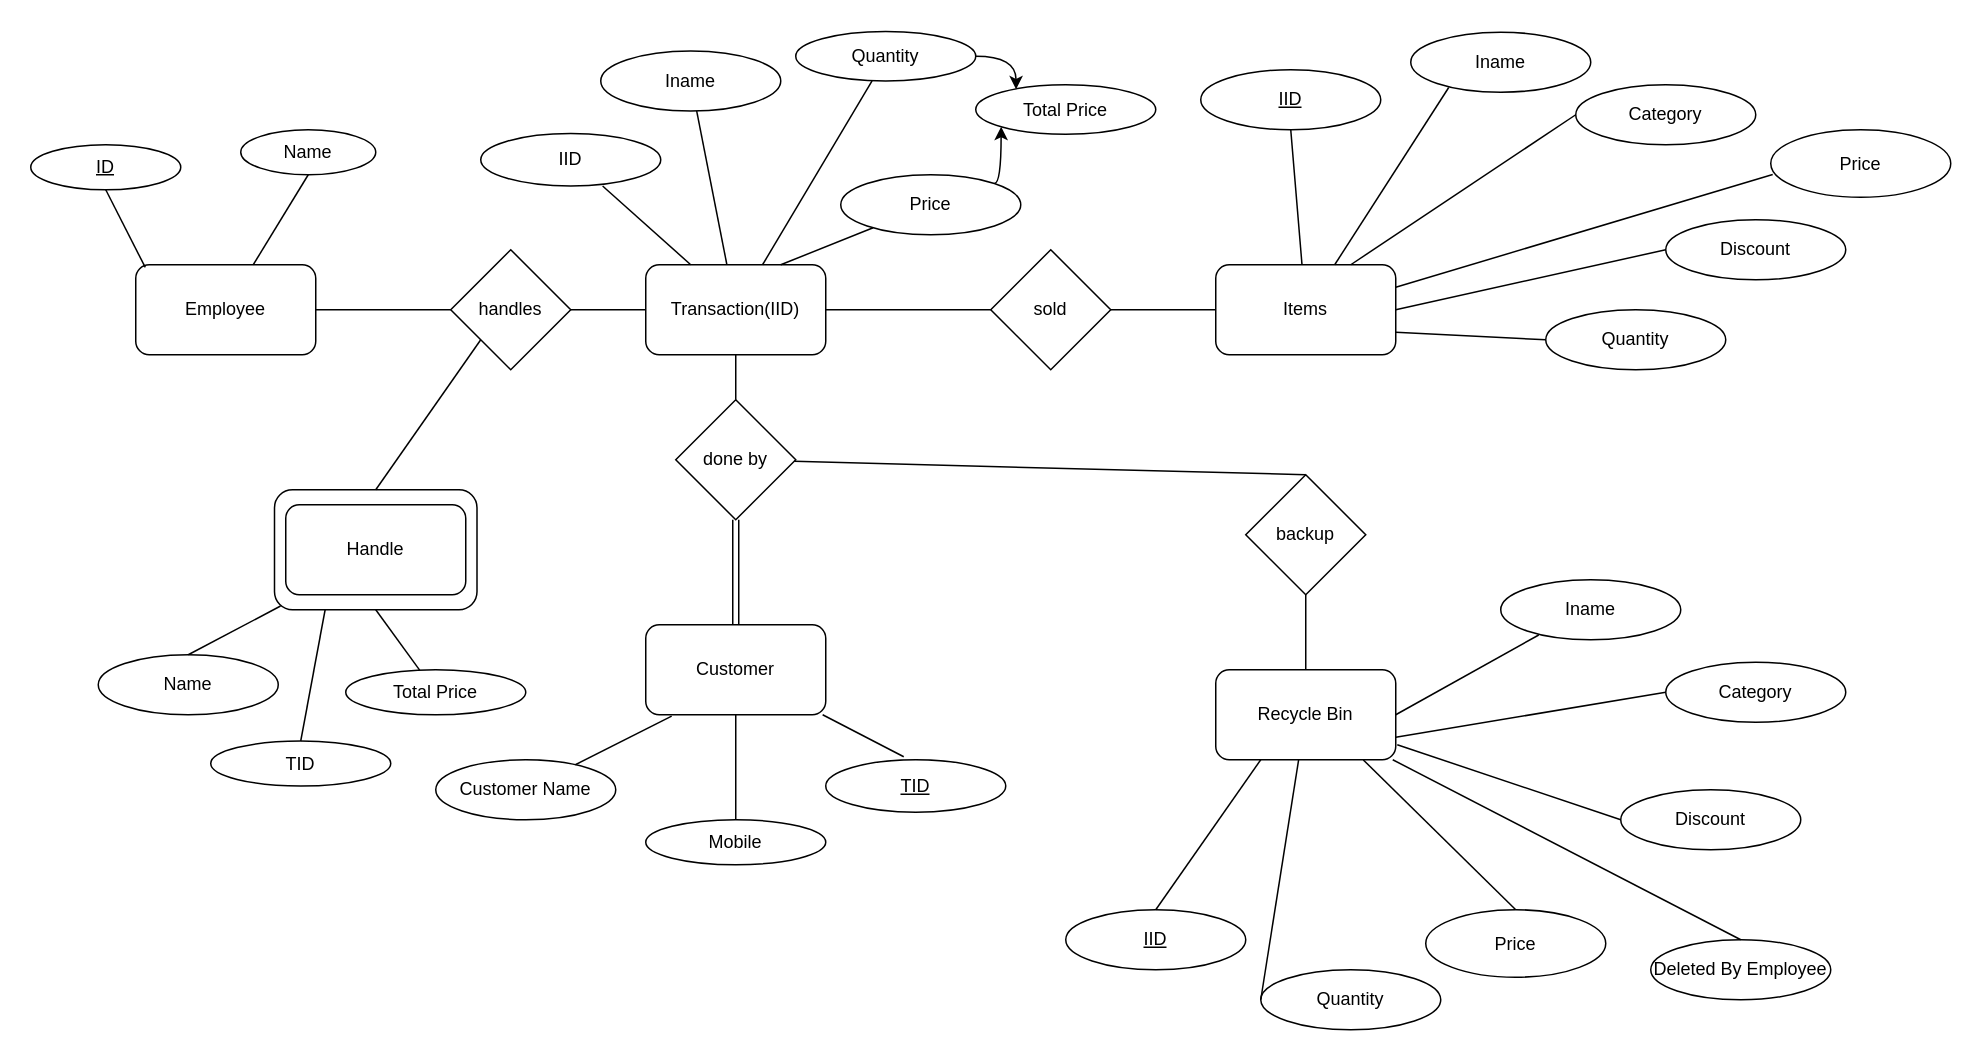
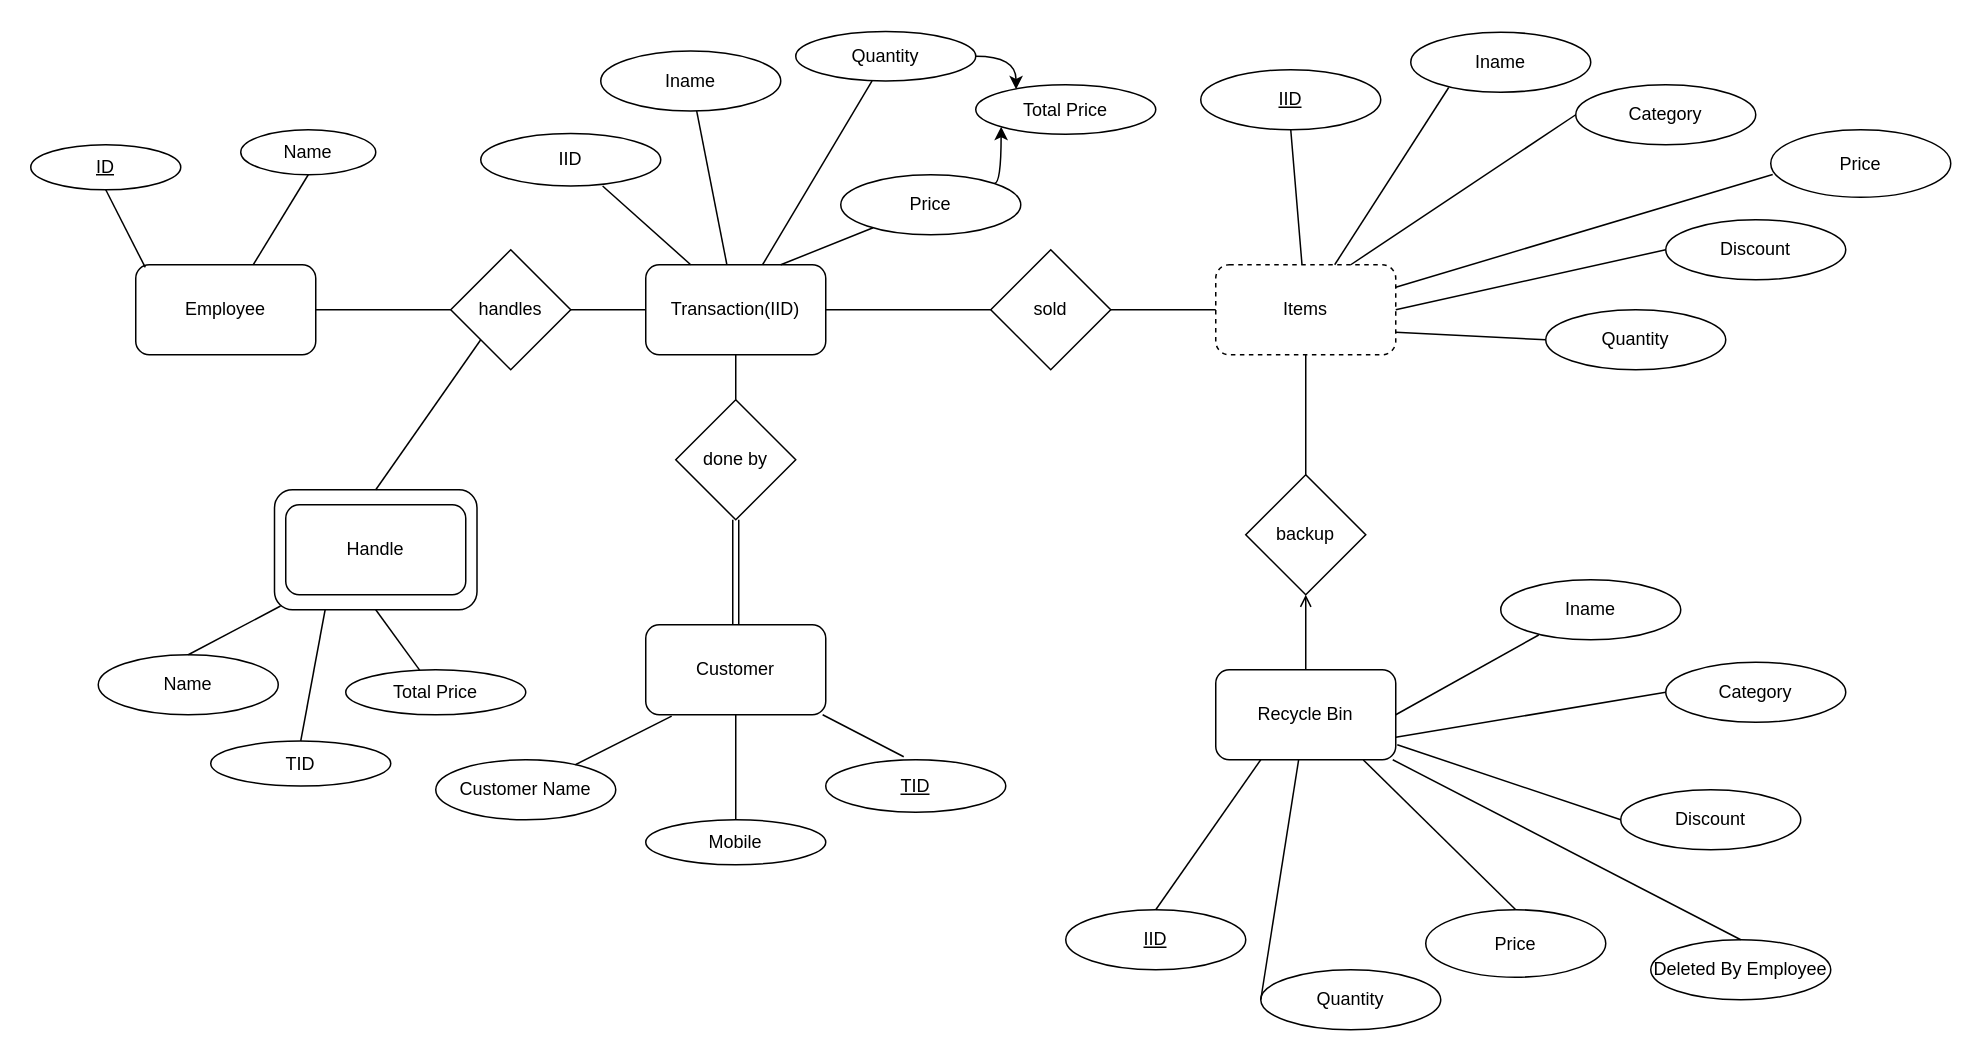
node "Items": style solid -> dashed
edge "done by" -- "backup": now "Items" -- "backup"
edge "backup" -- "Recycle Bin": arrowhead none -> open
